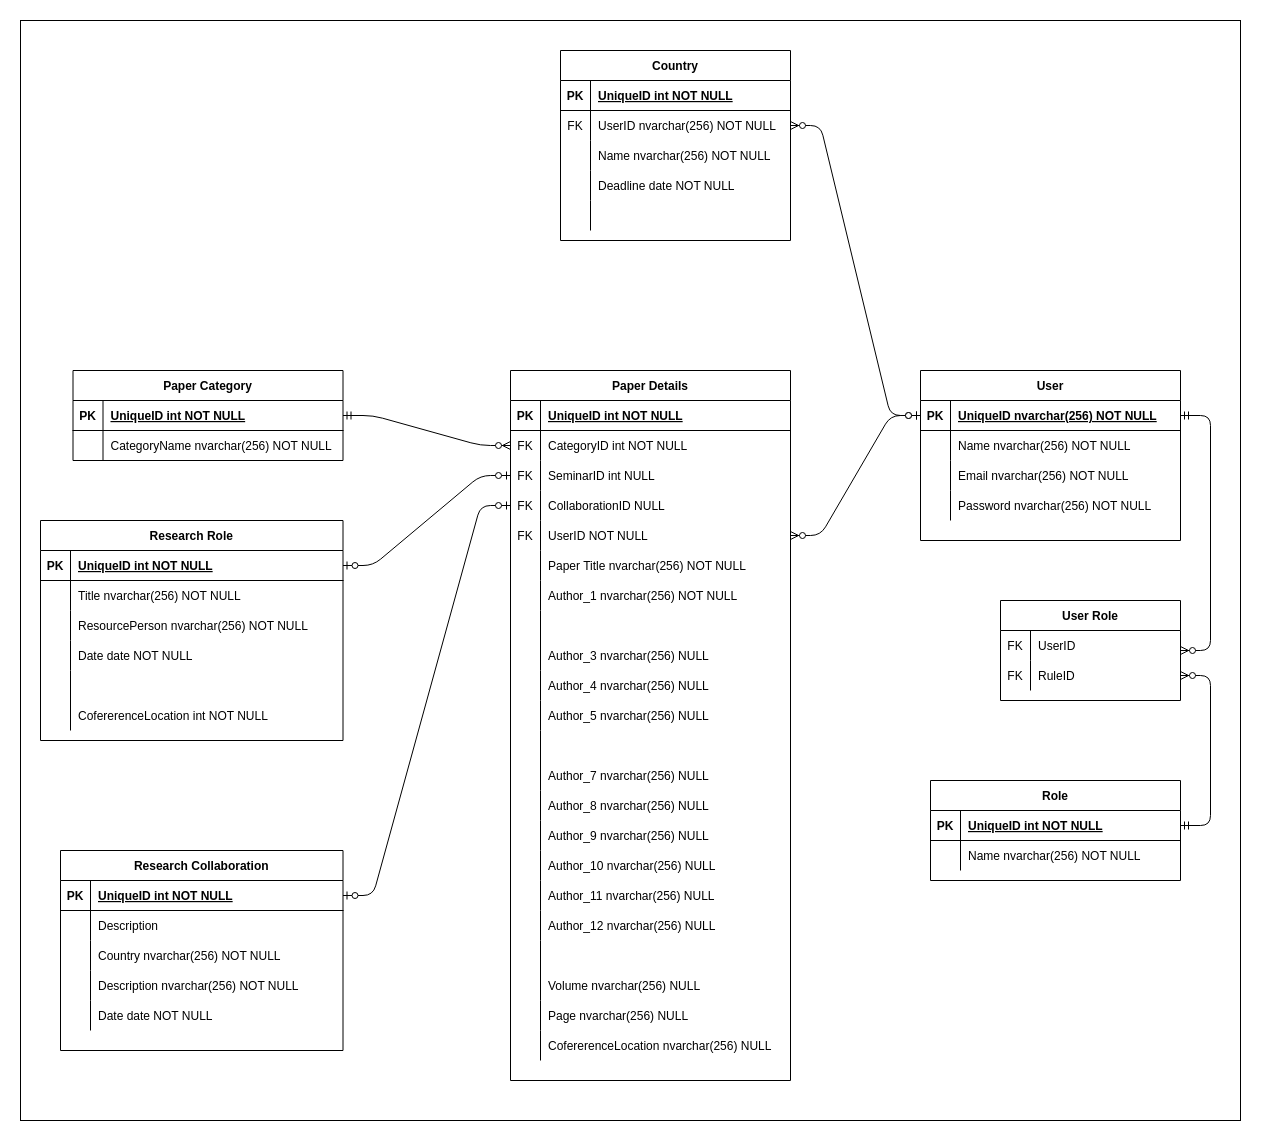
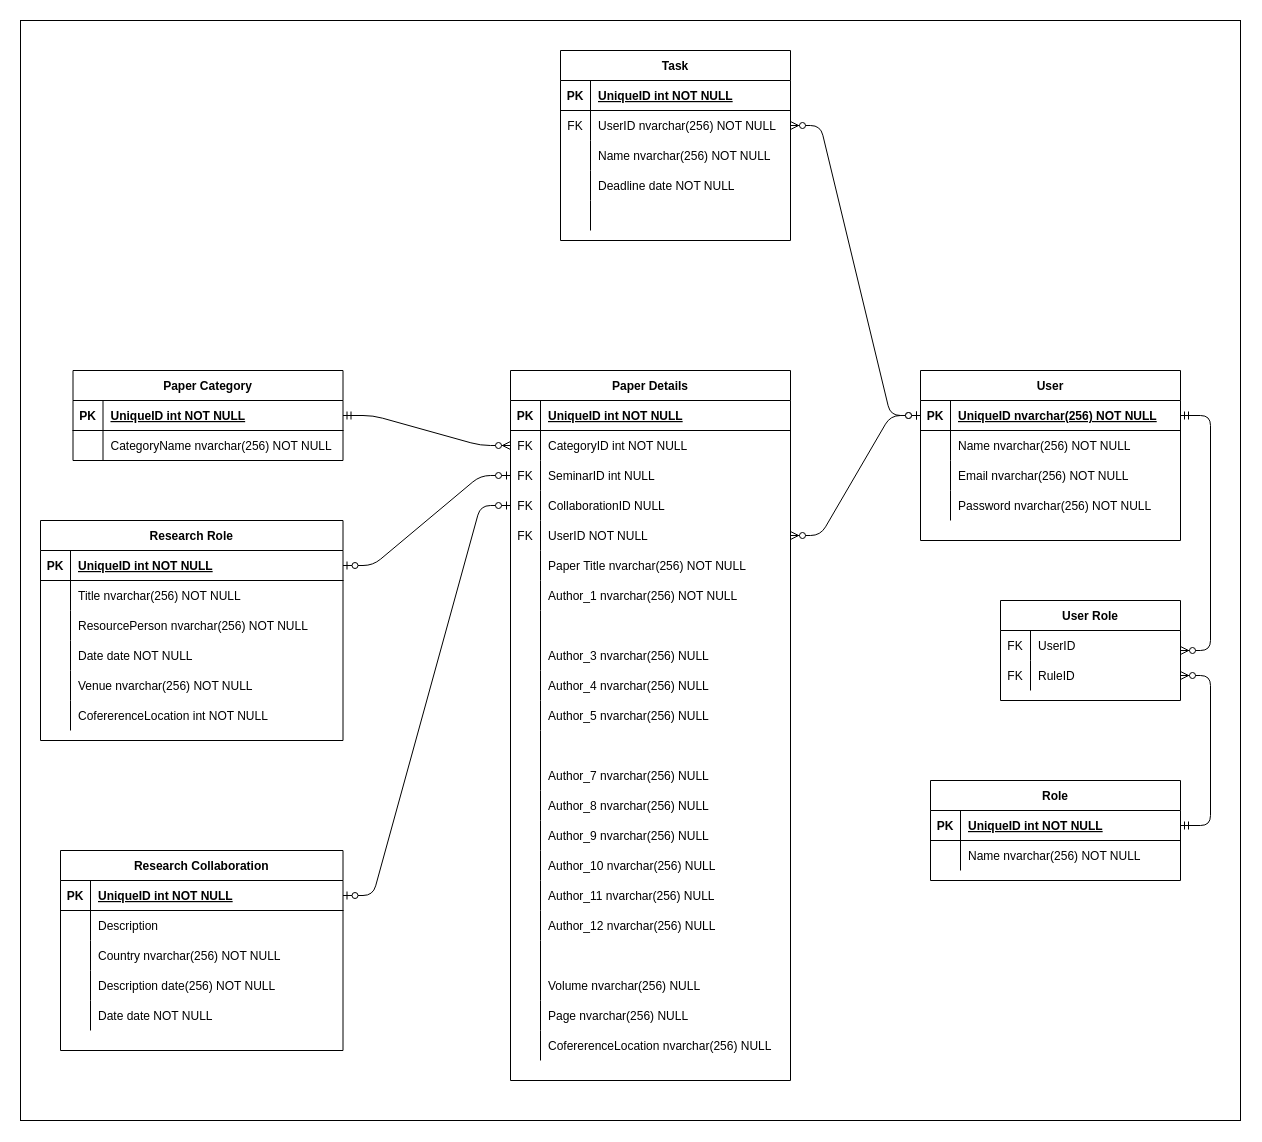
node "Country": label "Country" -> "Task"
node "Venue nvarchar(256) NOT NULL": added
node "Description nvarchar(256) NOT NULL": label "Description nvarchar(256) NOT NULL" -> "Description date(256) NOT NULL"
